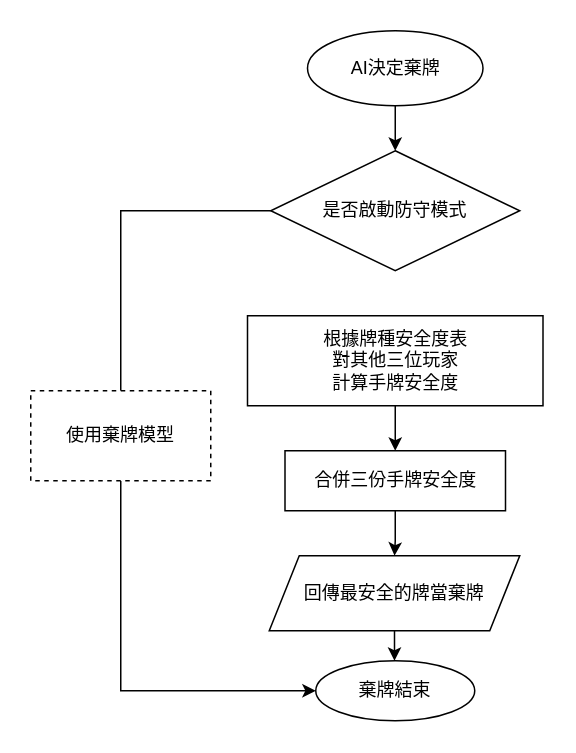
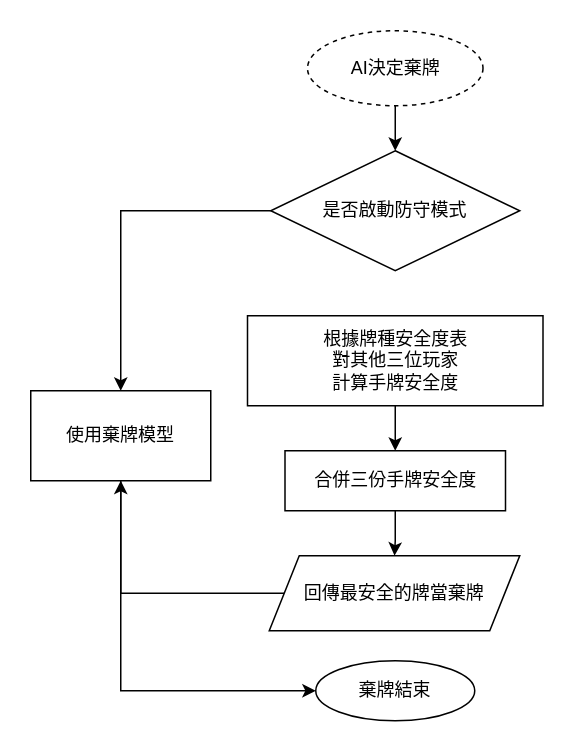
node "AI決定棄牌": style solid -> dashed
edge "是否啟動防守模式" -- "使用棄牌模型": arrowhead none -> classic
node "使用棄牌模型": style dashed -> solid
edge "回傳最安全的牌當棄牌" -> "棄牌結束": now "回傳最安全的牌當棄牌" -> "使用棄牌模型"
